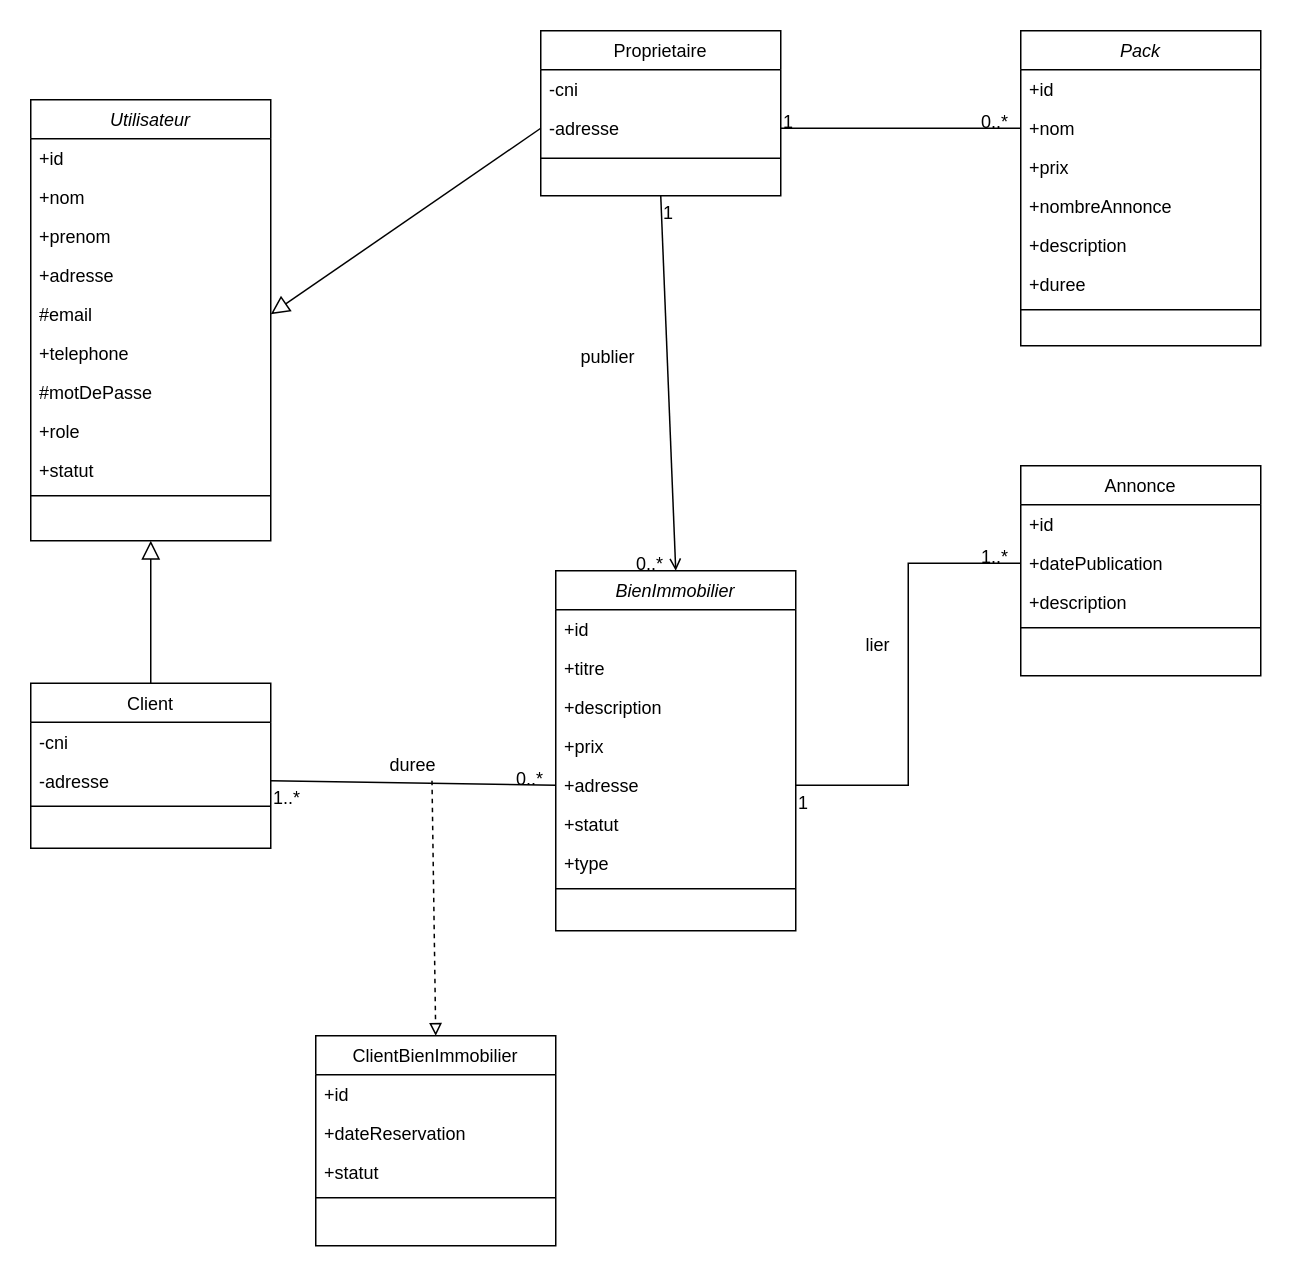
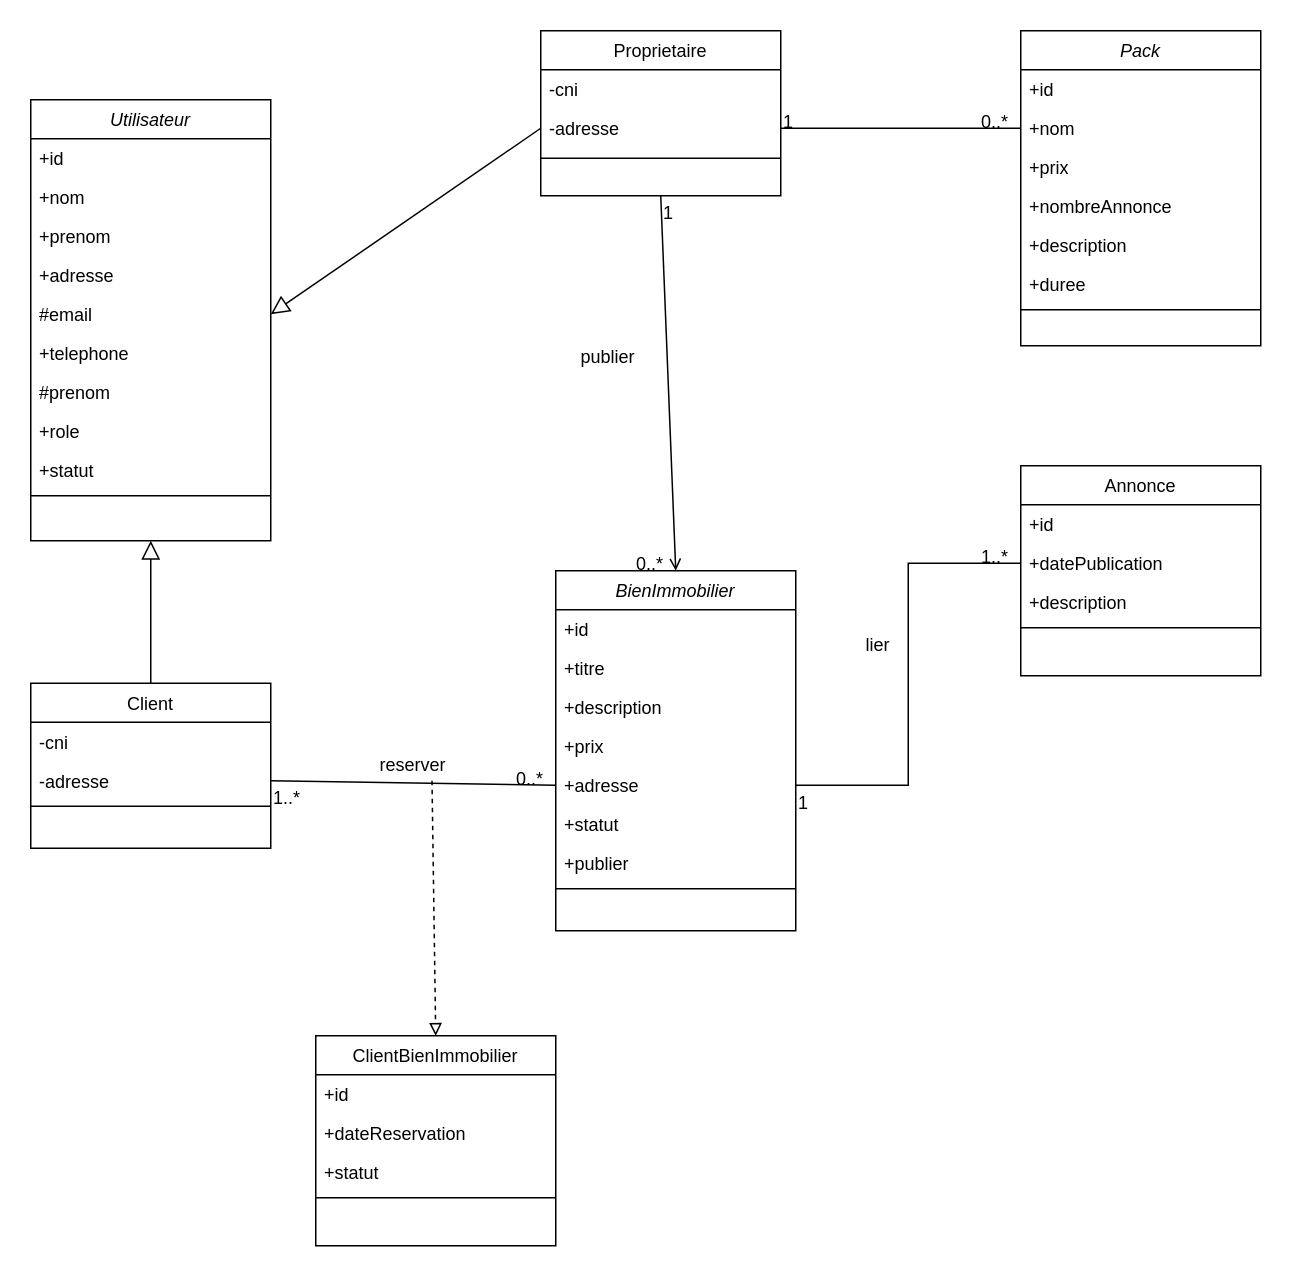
node "#motDePasse": label "#motDePasse" -> "#prenom"
node "duree": label "duree" -> "reserver"
node "+type": label "+type" -> "+publier"
